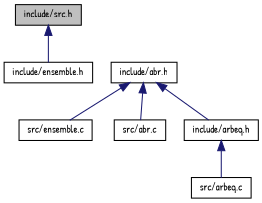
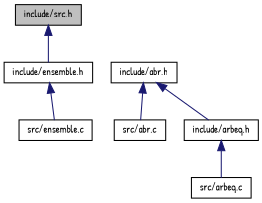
edge "src/ensemble.c" -> "include/abr.h": now "src/ensemble.c" -> "include/ensemble.h"
